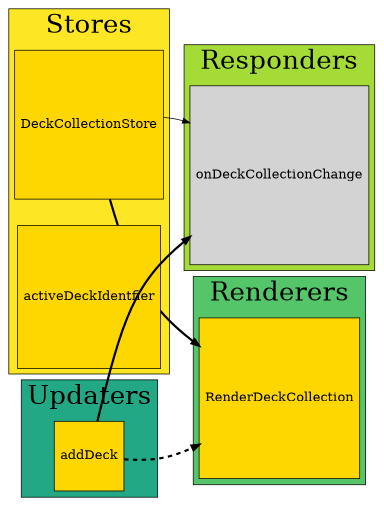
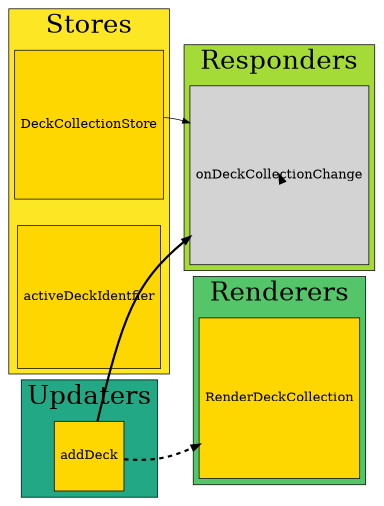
edge "DeckCollectionStore" -> "RenderDeckCollection": now "onDeckCollectionChange" -> "RenderDeckCollection"
